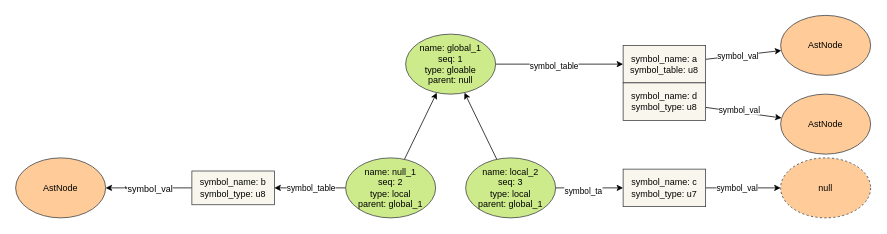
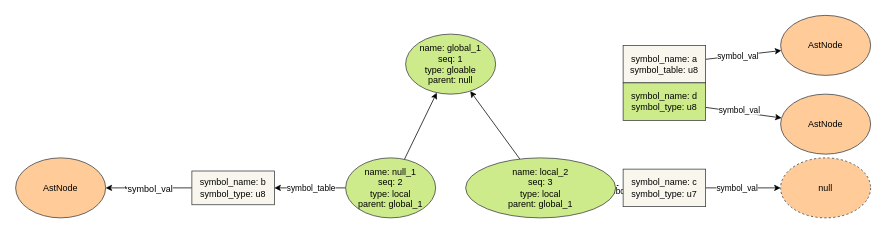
edge "name: global_1 seq: 1 type: gloable parent: null" -> "symbol_name: a symbol_table: u8": removed, label "symbol_table"
node "symbol_name: d symbol_type: u8": fillcolor #f9f7ed -> #cdeb8b
node "name: local_2 seq: 3 type: local parent: global_1": size 90x60 -> 150x60
